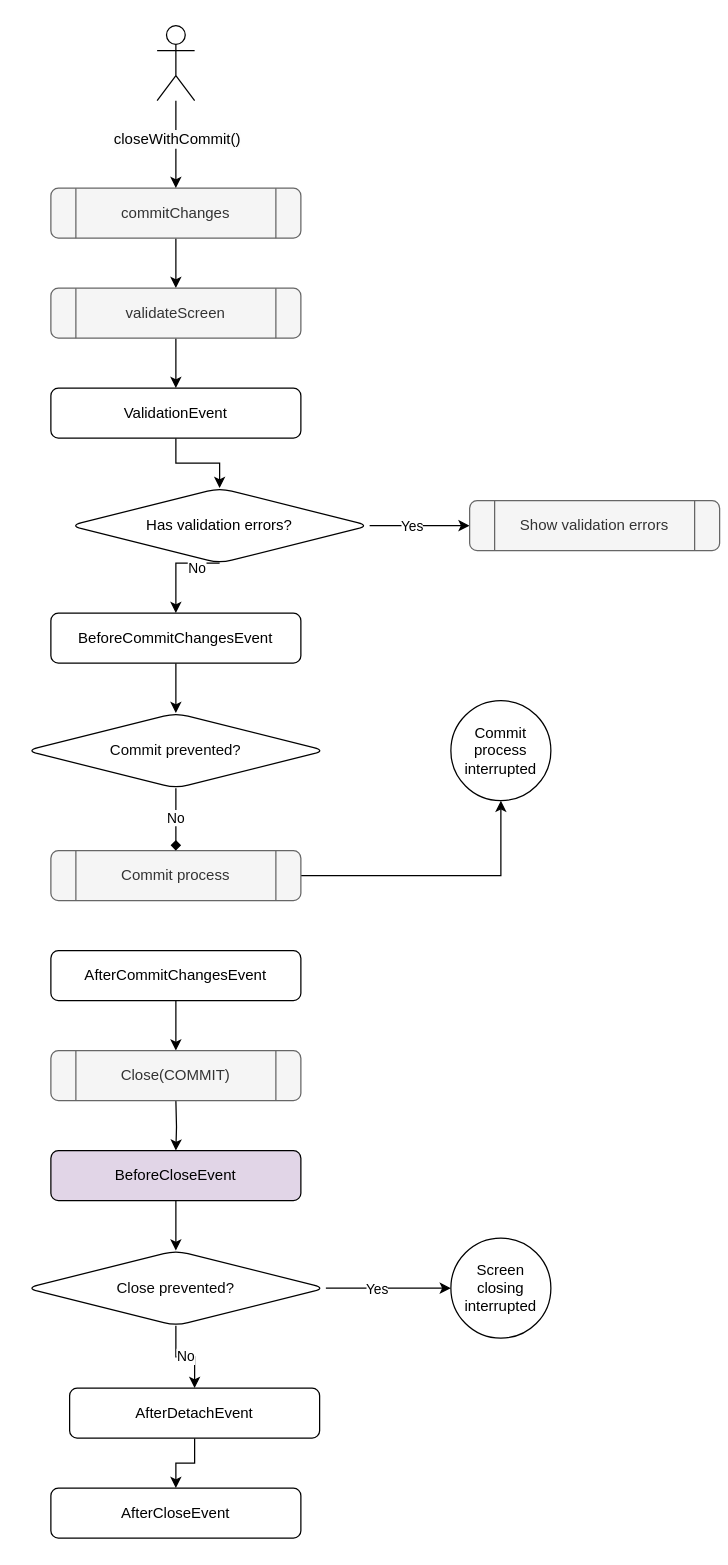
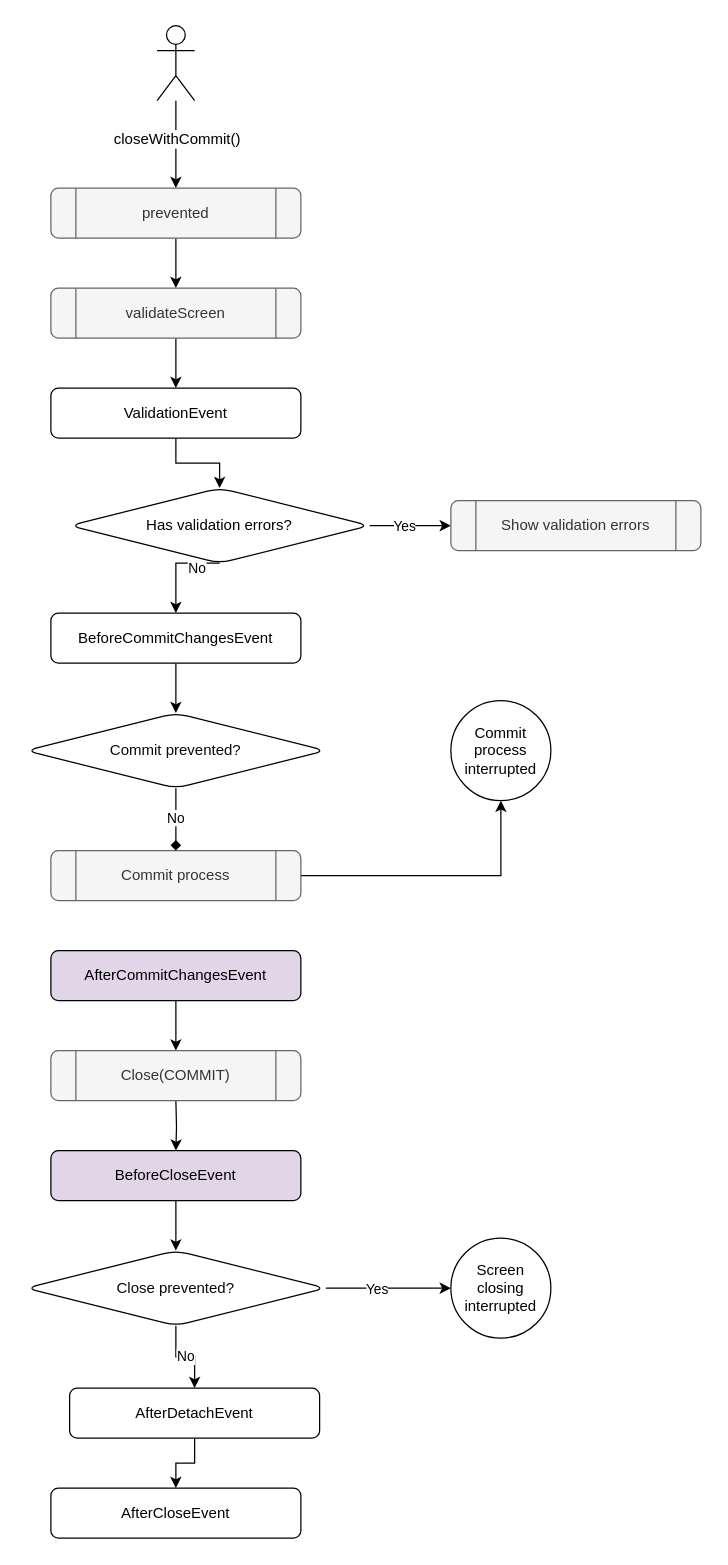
node "commitChanges": label "commitChanges" -> "prevented"
node "Show validation errors": moved (594, 526) -> (576, 526)
node "AfterCommitChangesEvent": fillcolor #ffffff -> #e1d5e7
